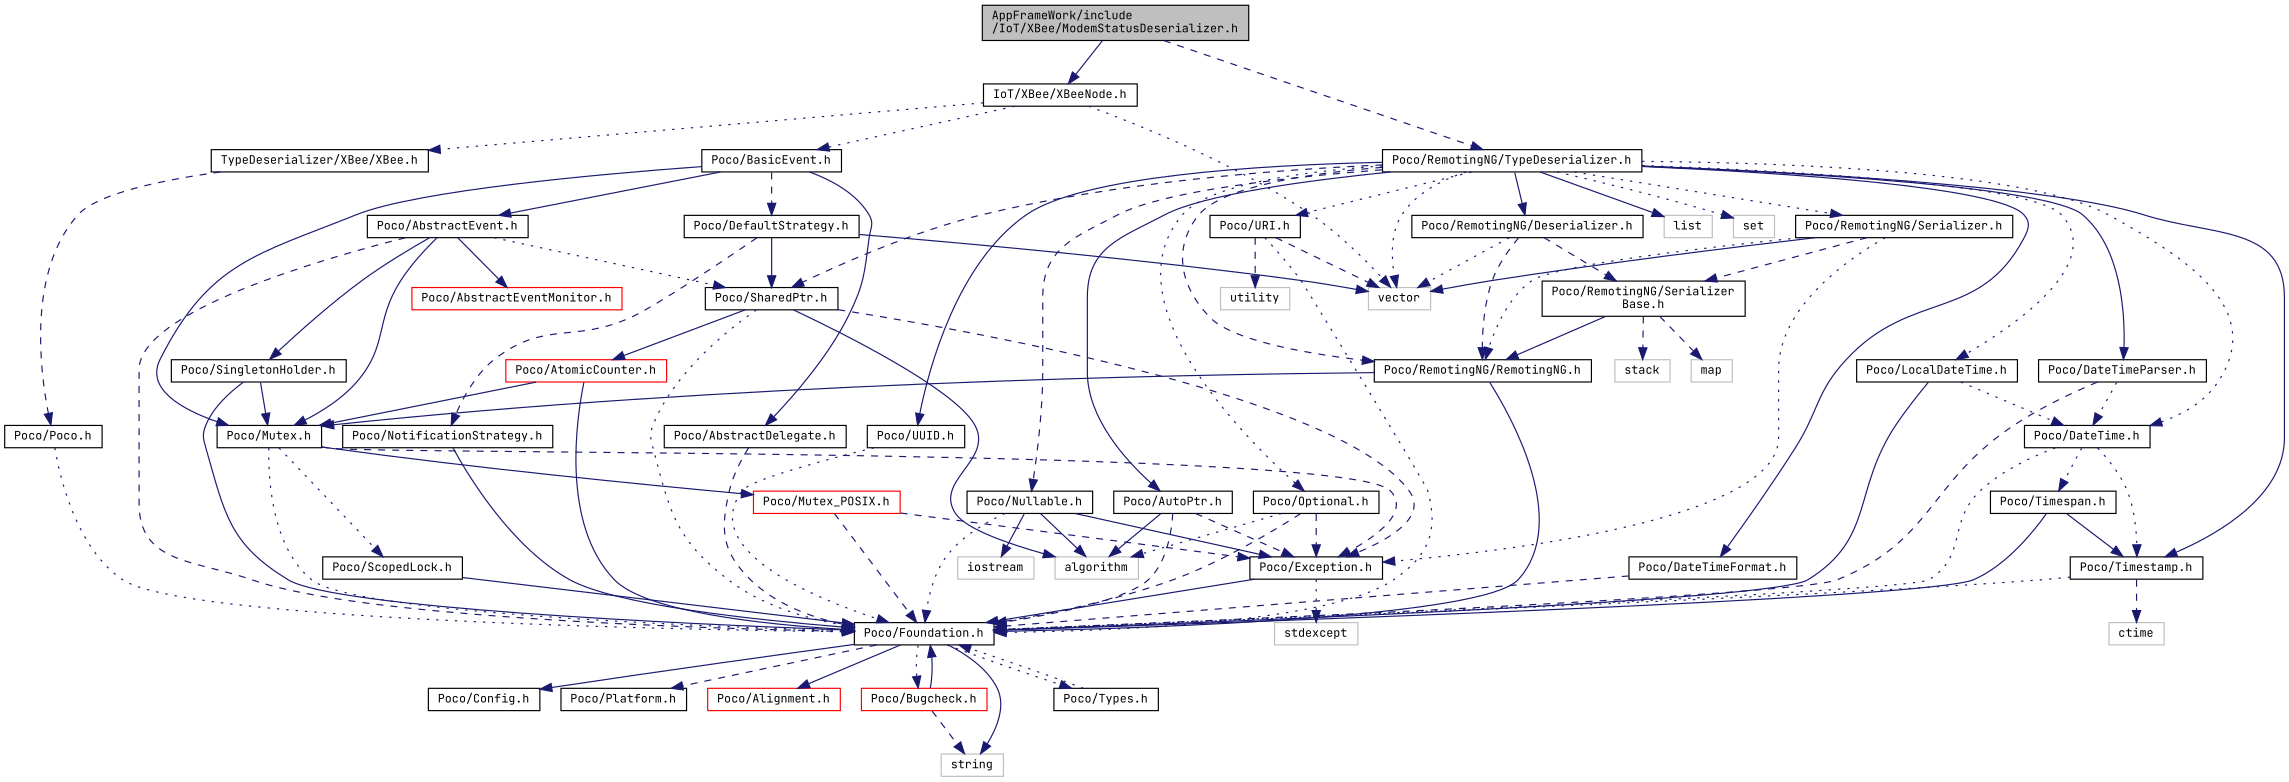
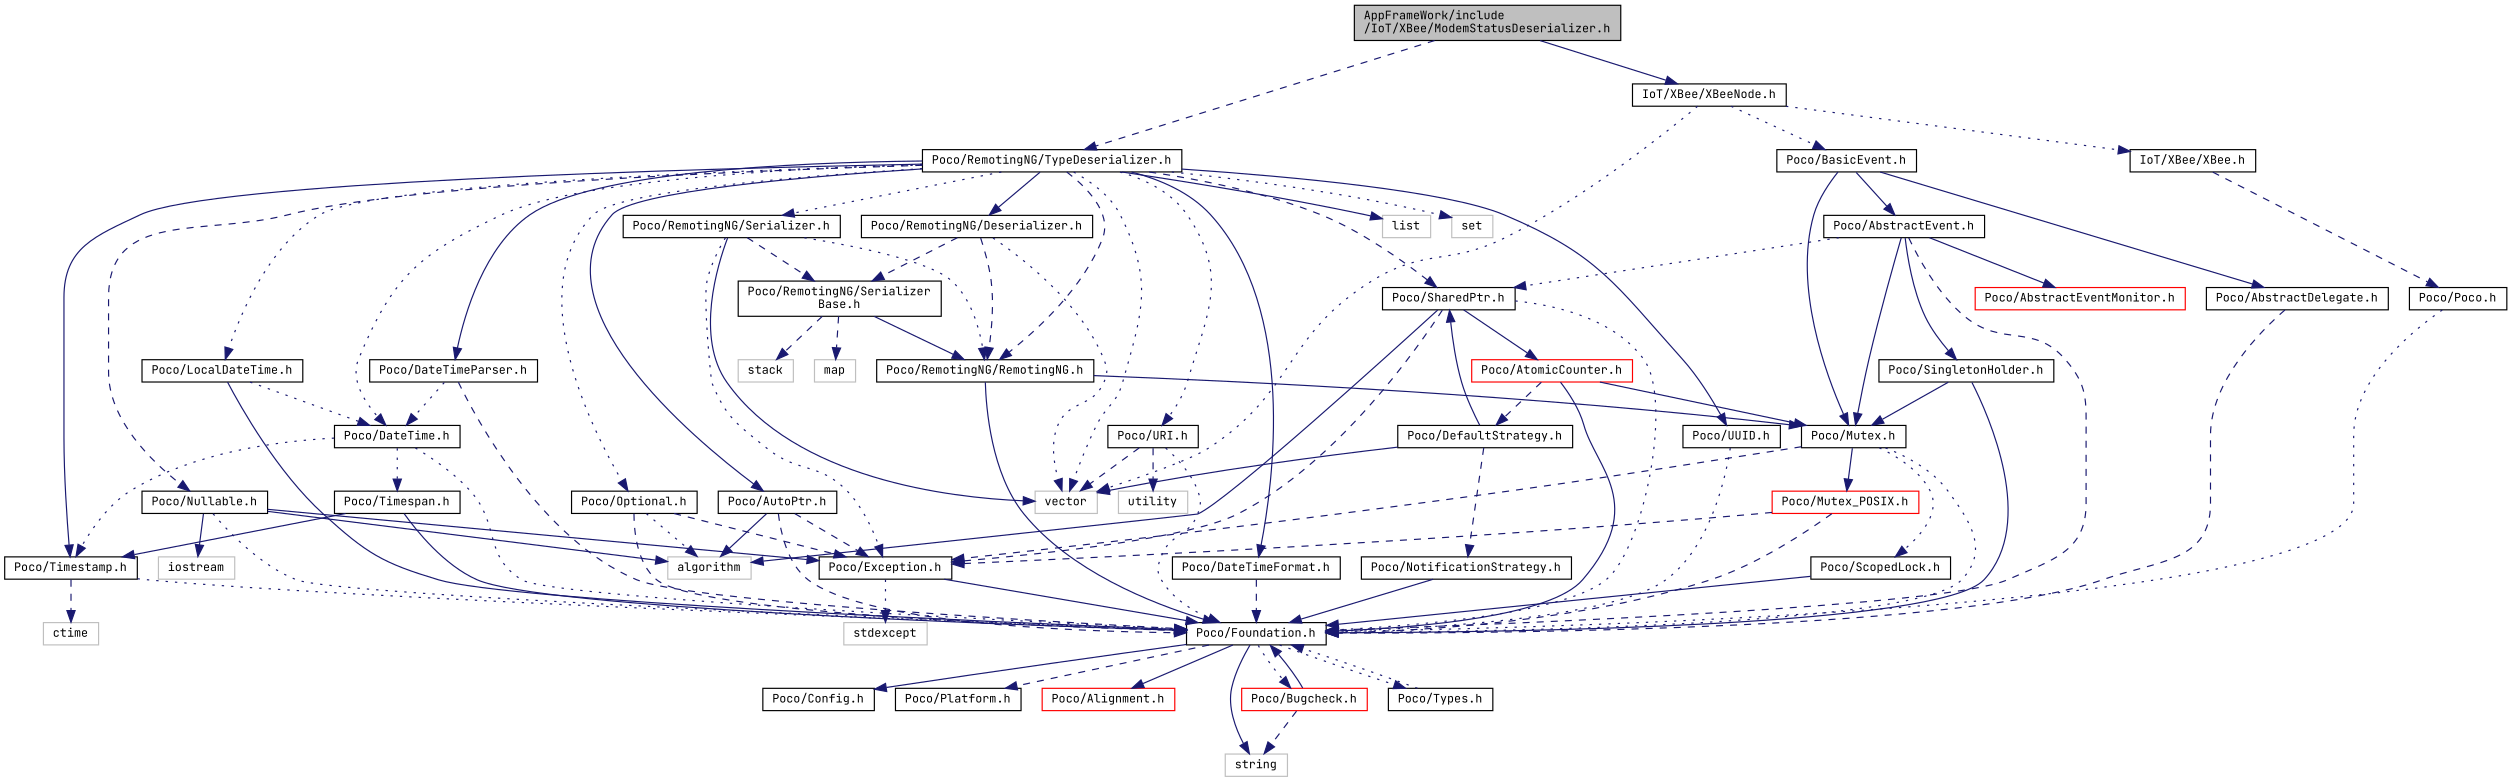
node "TypeDeserializer/XBee/XBee.h": label "TypeDeserializer/XBee/XBee.h" -> "IoT/XBee/XBee.h"
edge "Poco/BasicEvent.h" -> "Poco/DefaultStrategy.h": now "Poco/AtomicCounter.h" -> "Poco/DefaultStrategy.h"
